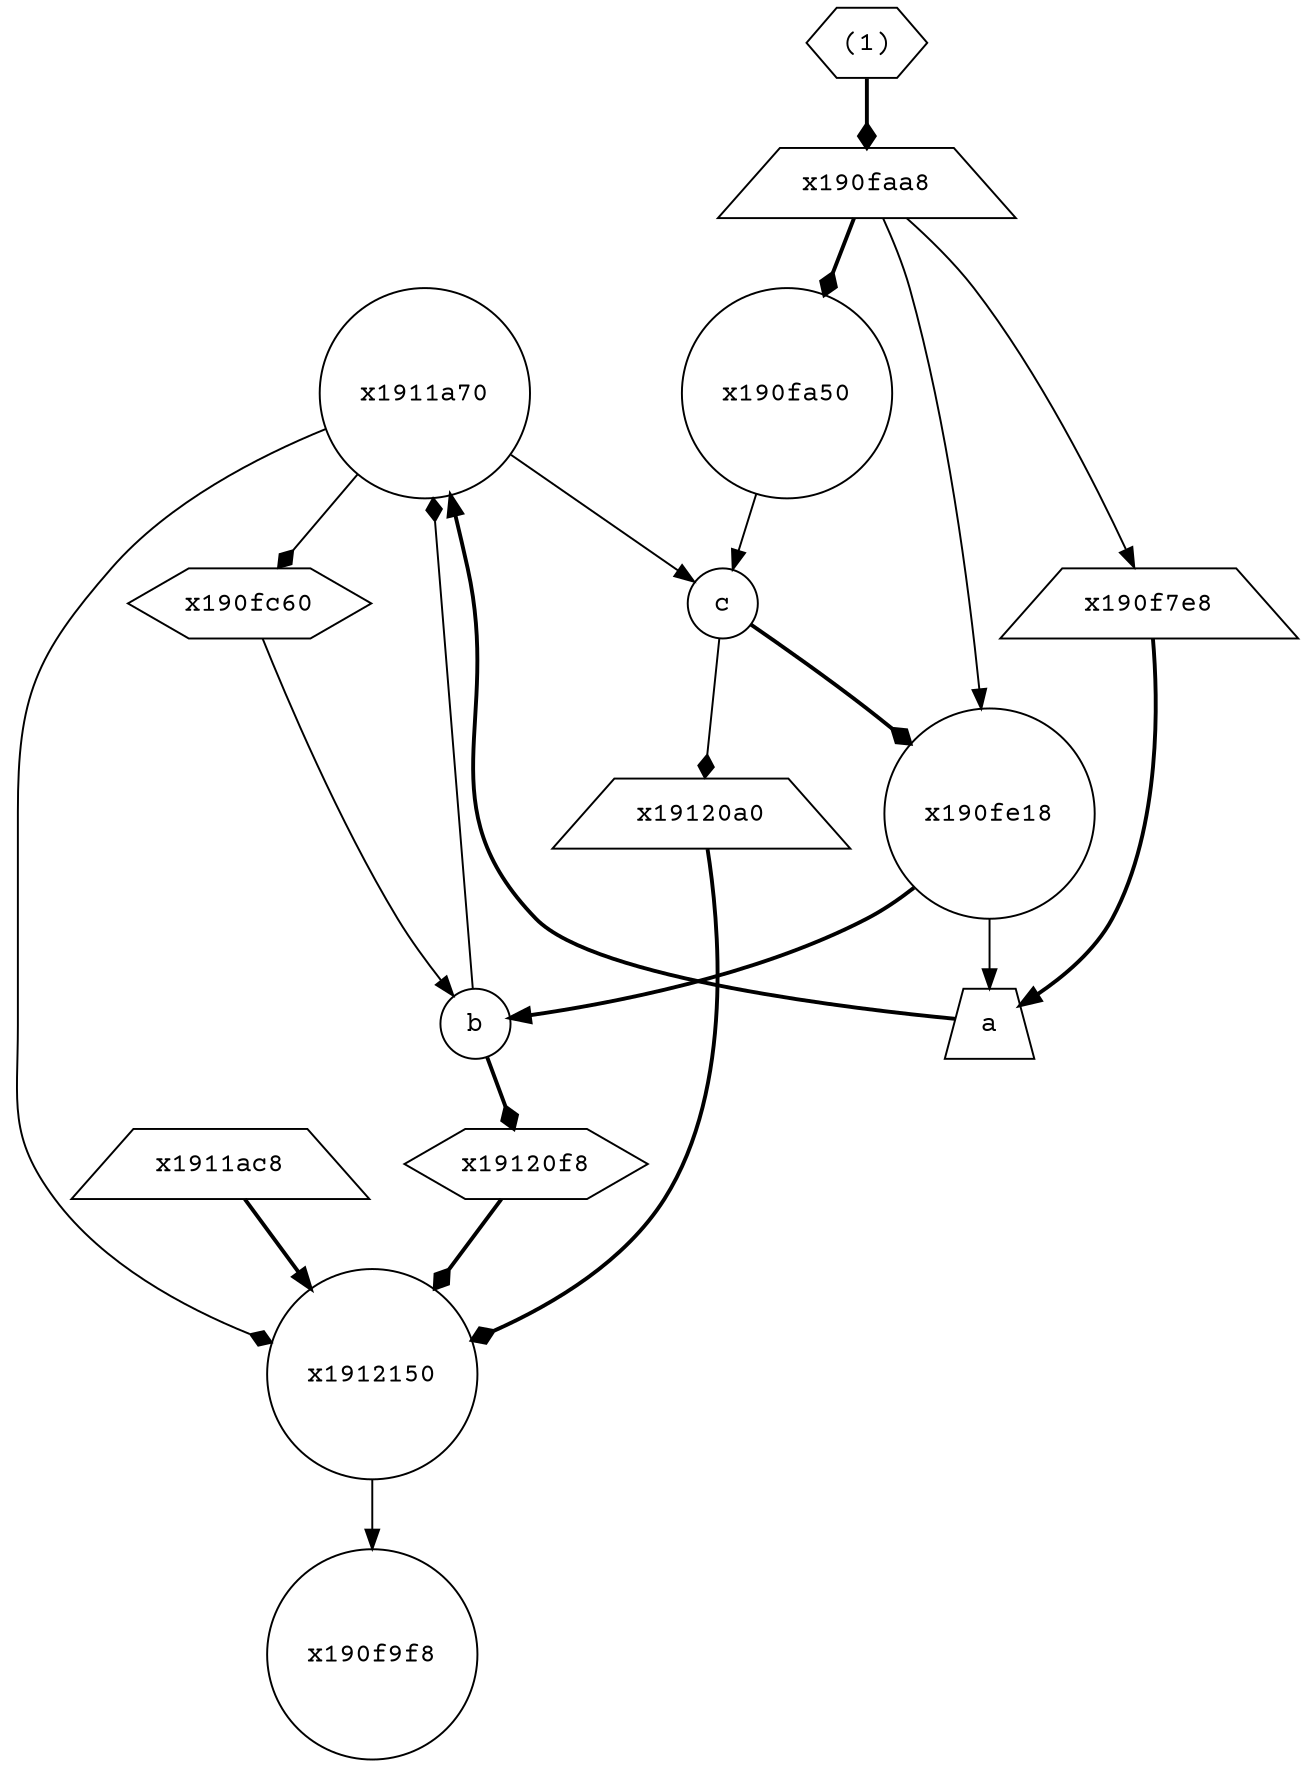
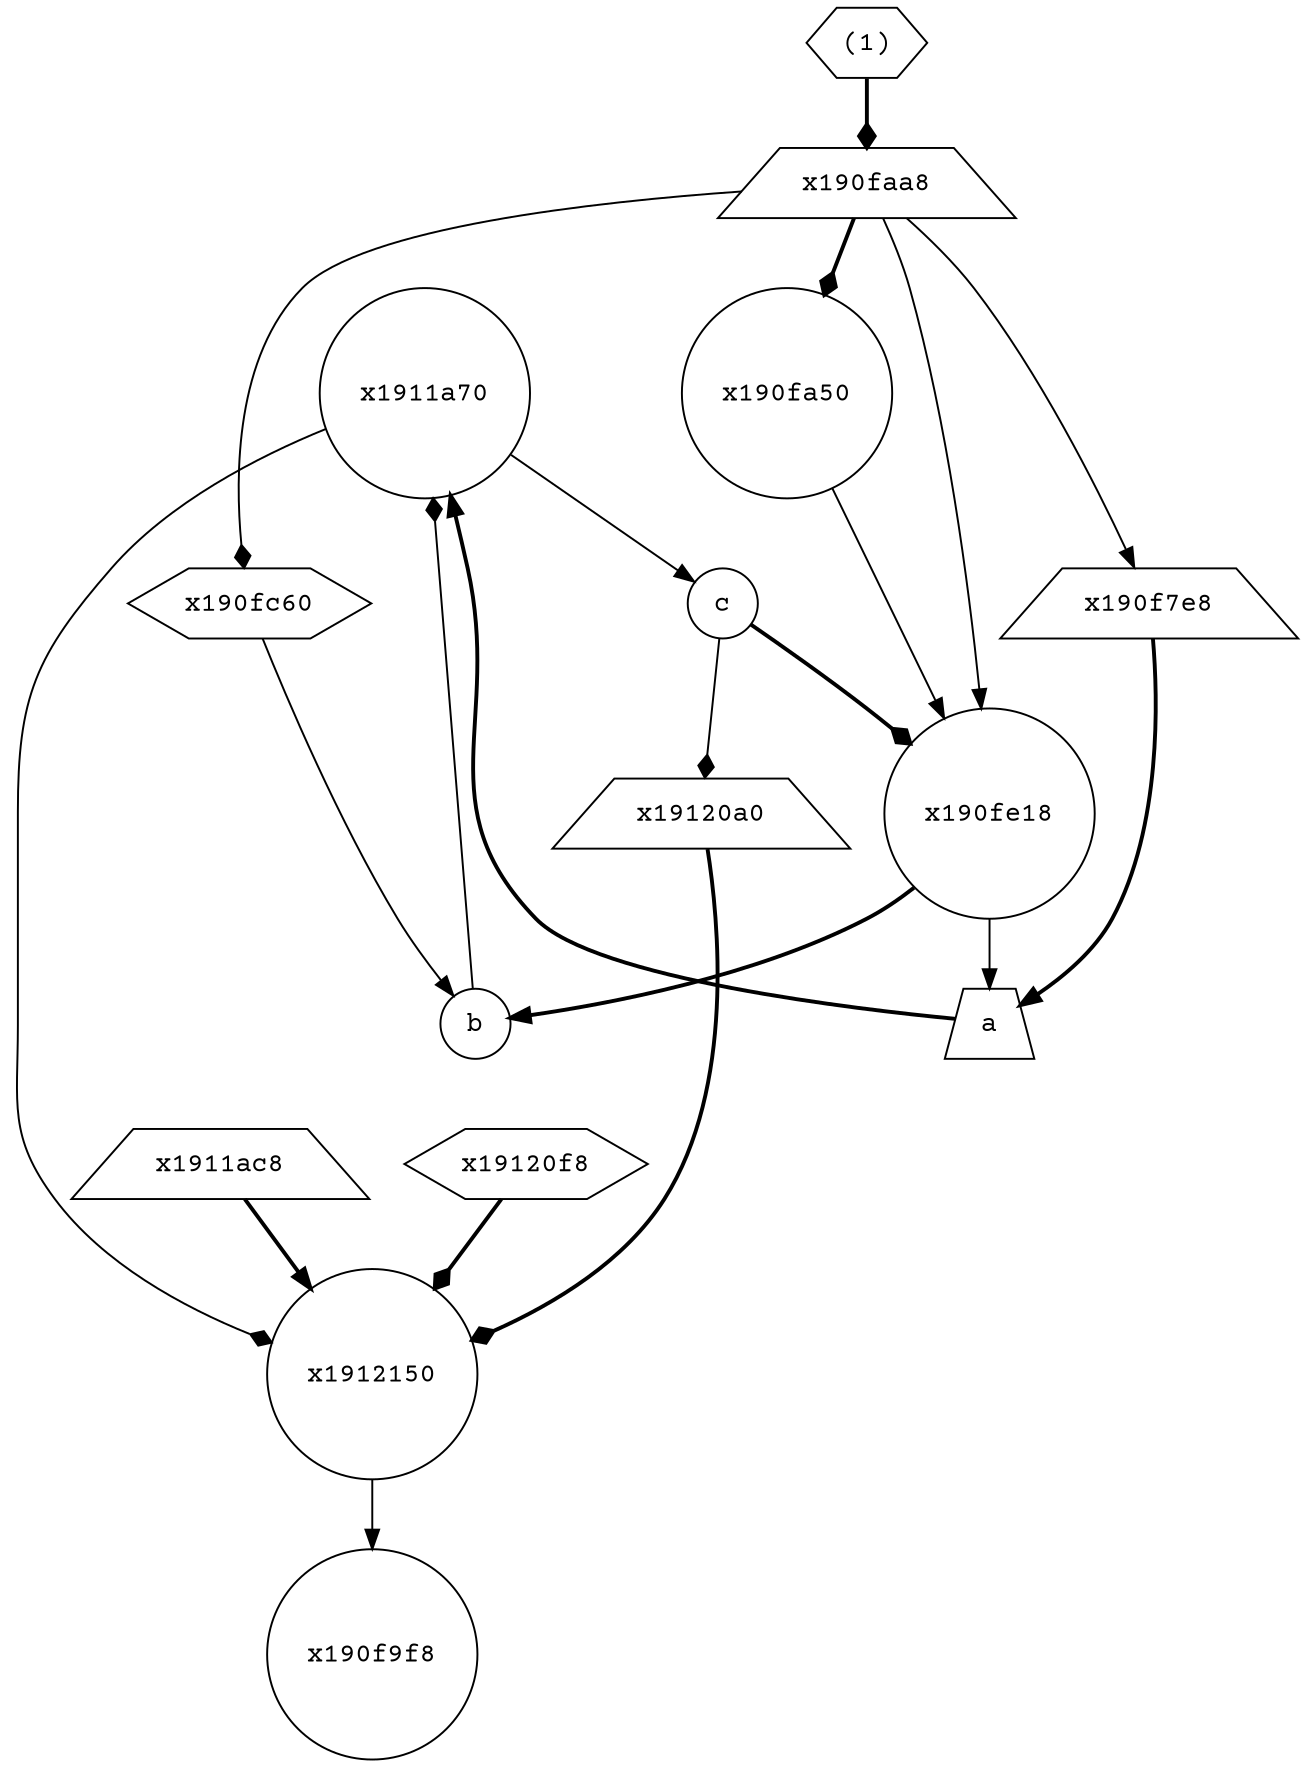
edge "x1911a70" -> "x190fc60": now "x190faa8" -> "x190fc60"
edge "x190fa50" -> "c": now "x190fa50" -> "x190fe18"
edge "b" -> "x19120f8": removed
